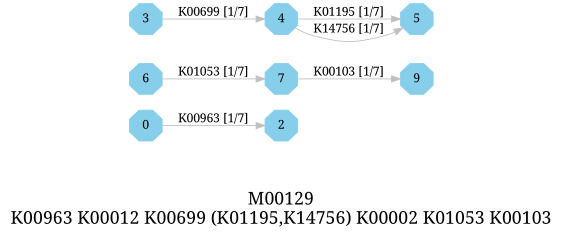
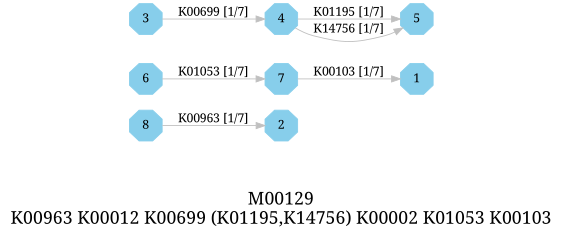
node "9": label "9" -> "1"
node "0": label "0" -> "8"
